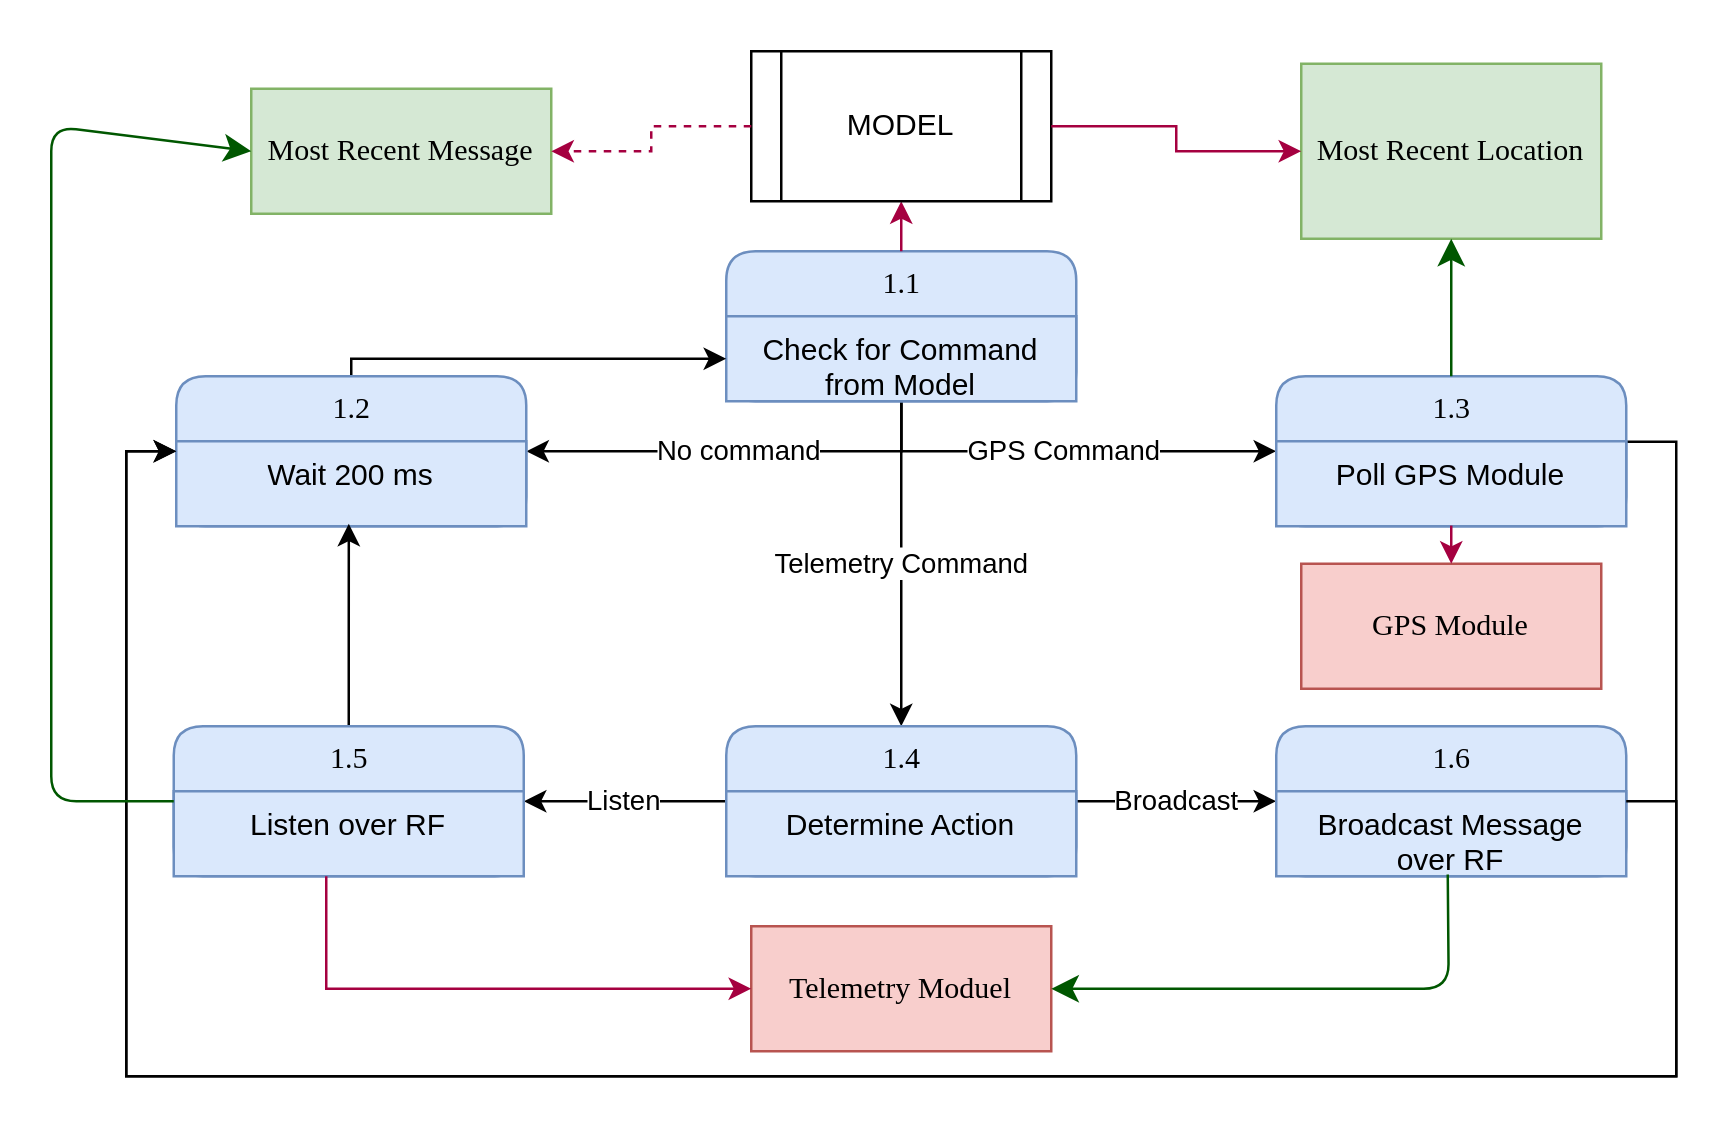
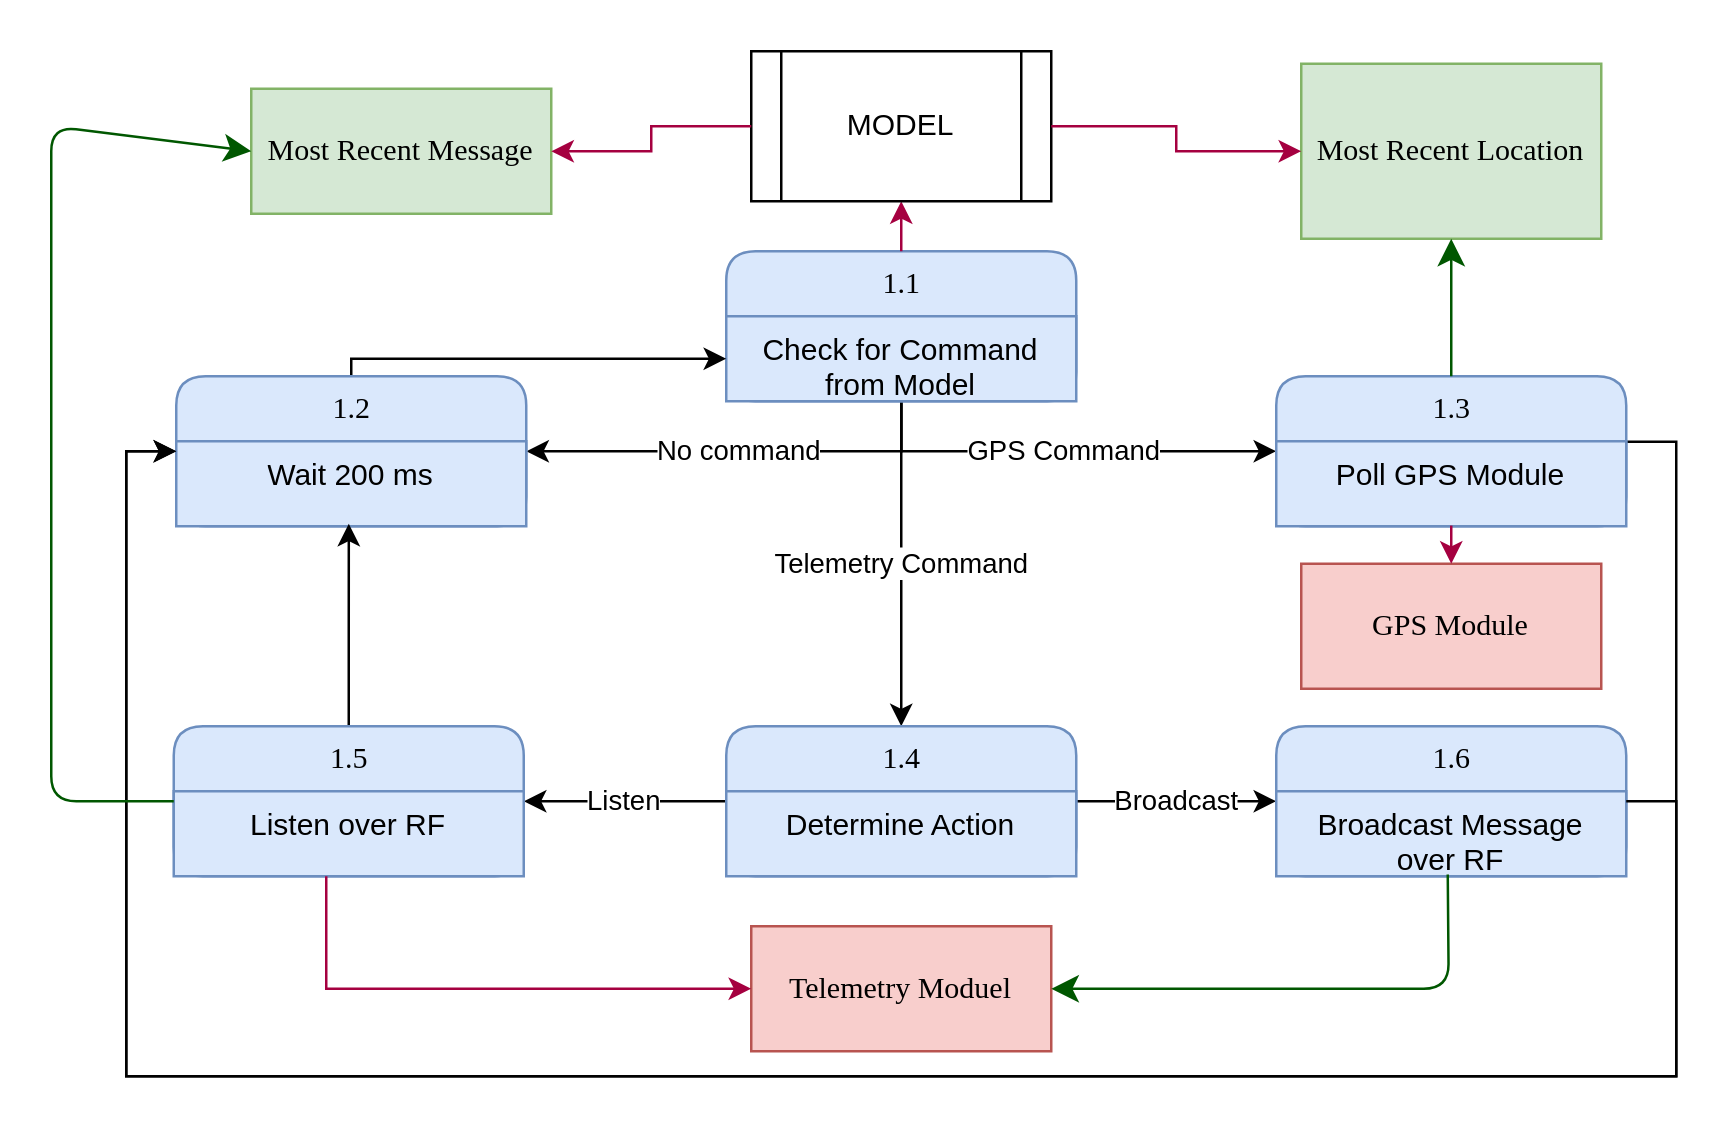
edge "MODEL" -> "Most Recent Message": style dashed -> solid
